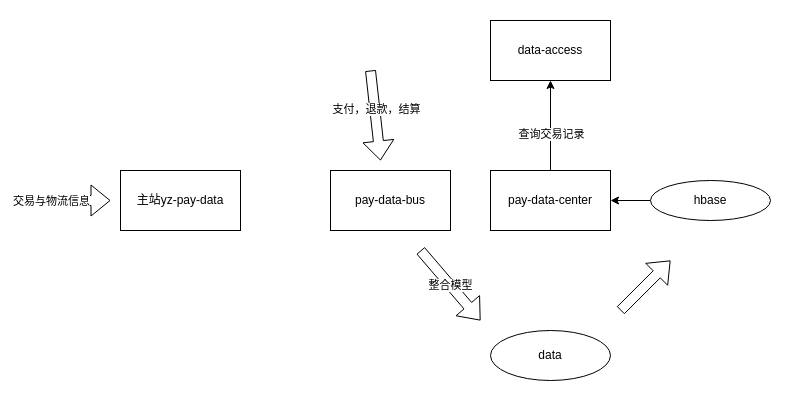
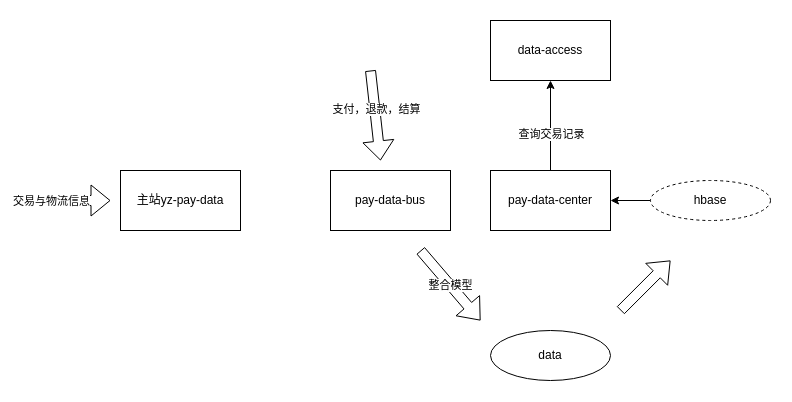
node "hbase": style solid -> dashed
